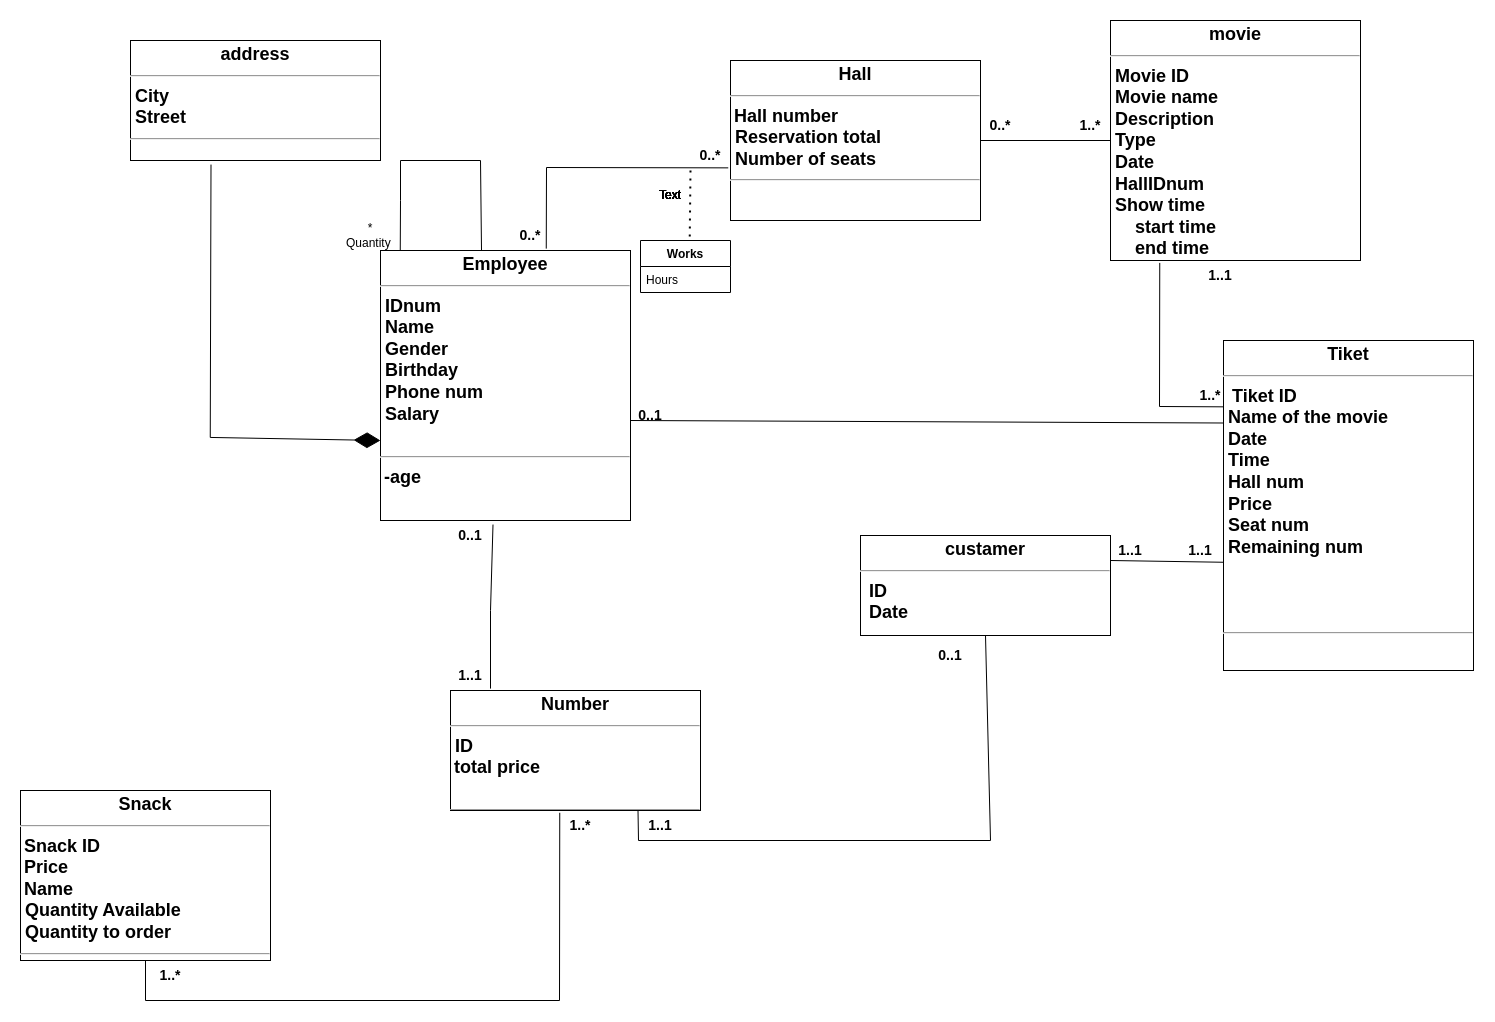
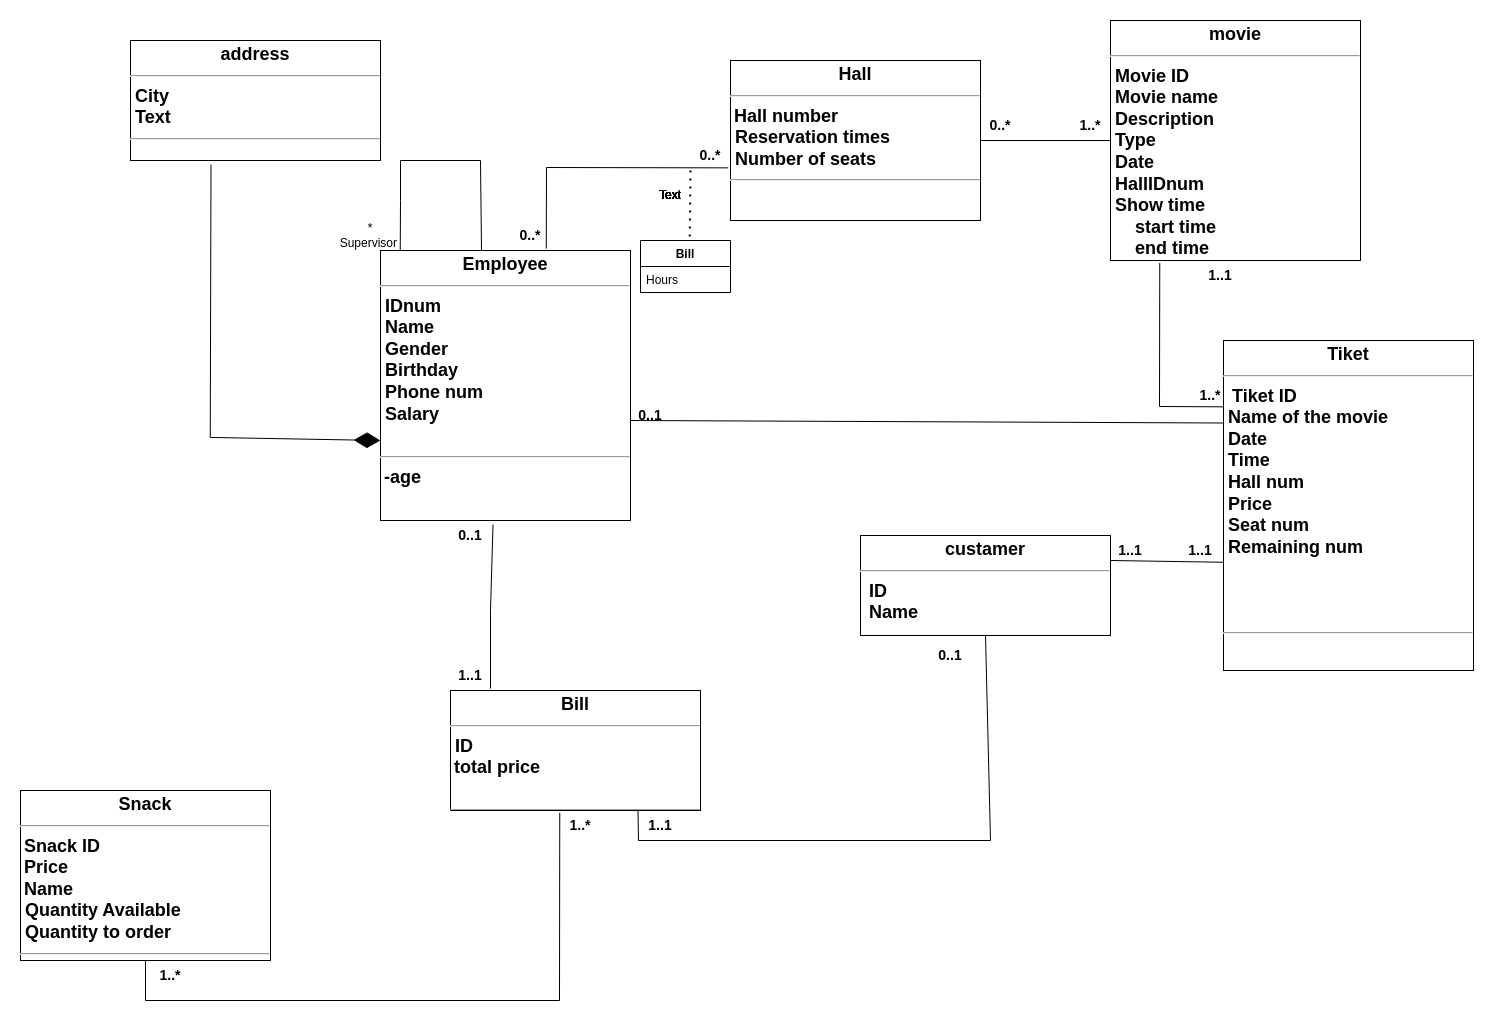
node "address City Street": label "address City Street" -> "address City Text"
node "Hall Hall number Reservation total Number of seats": label "Hall Hall number Reservation total Number of seats" -> "Hall Hall number Reservation times Number of seats"
node "* Quantity": label "* Quantity" -> "* Supervisor"
node "Works": label "Works" -> "Bill"
node "custamer ID Date": label "custamer ID Date" -> "custamer ID Name"
node "Number ID total price": label "Number ID total price" -> "Bill ID total price"
